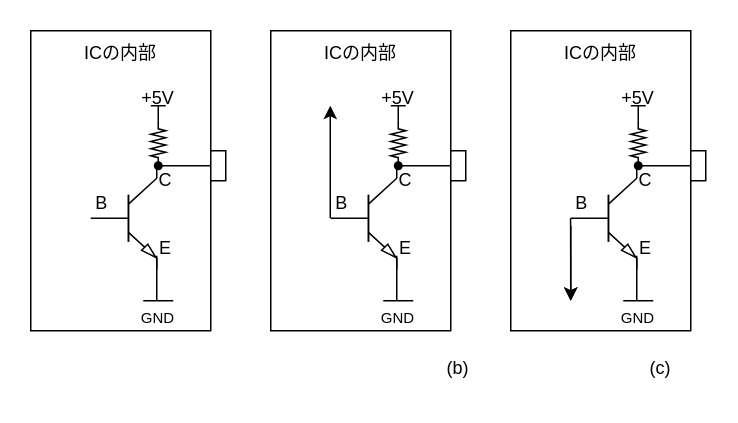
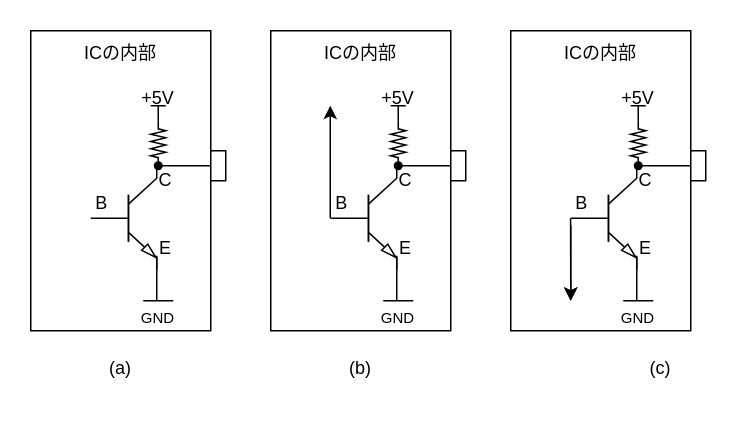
node "(a)": added
node "(b)": moved (458, 368) -> (361, 368)
